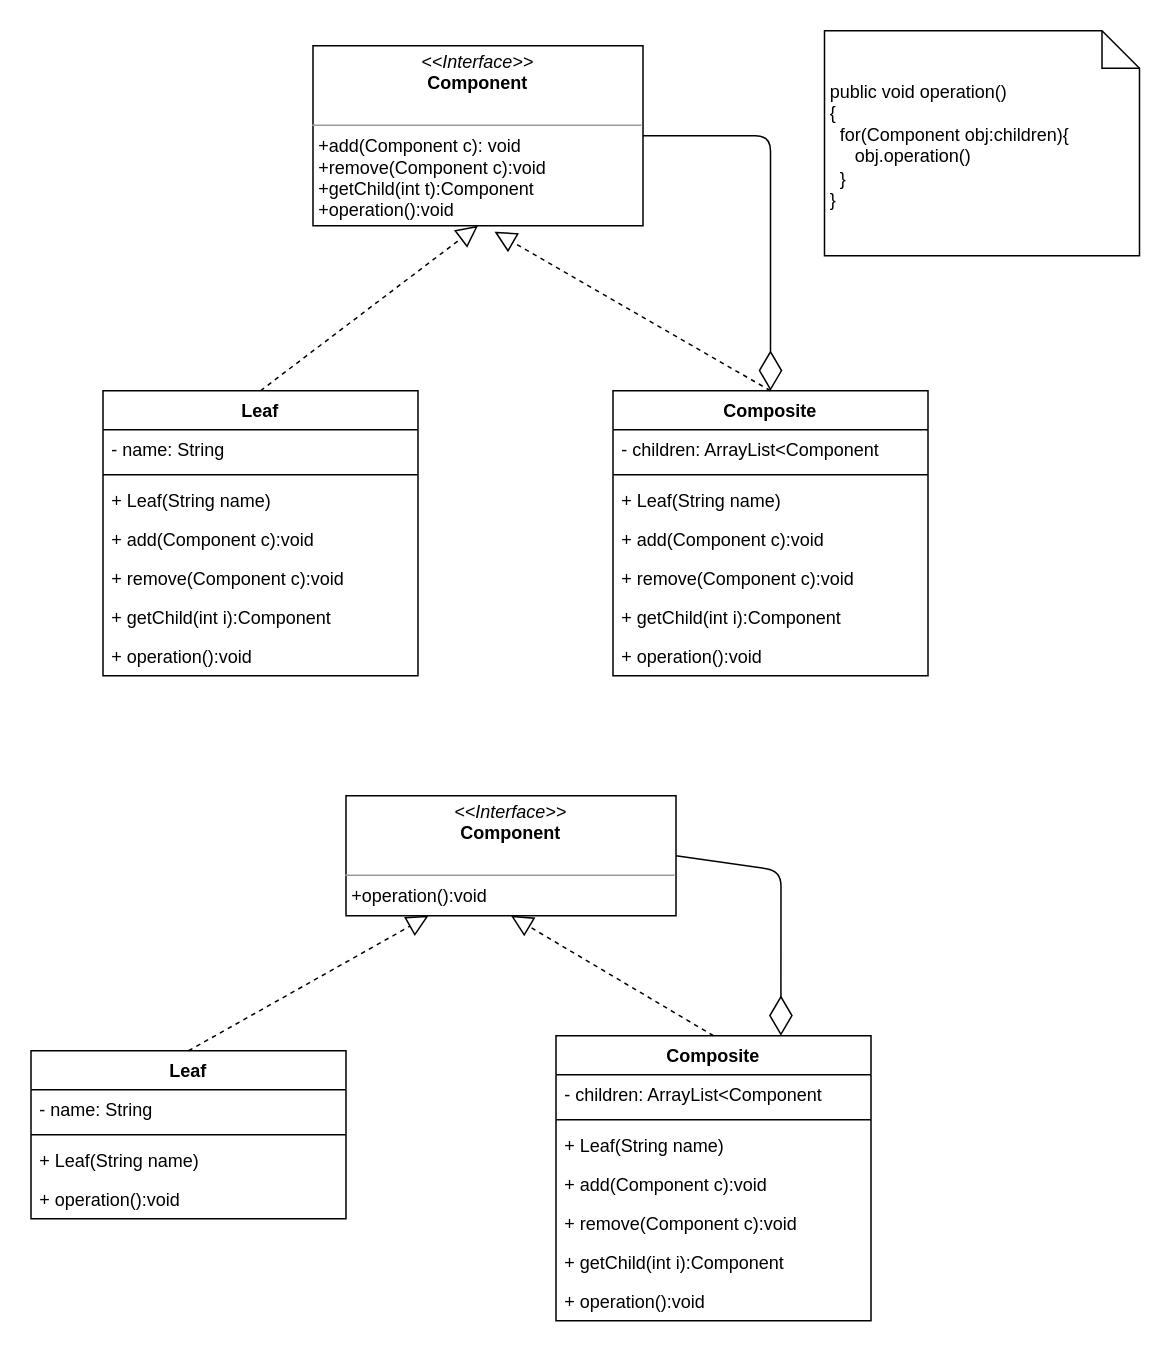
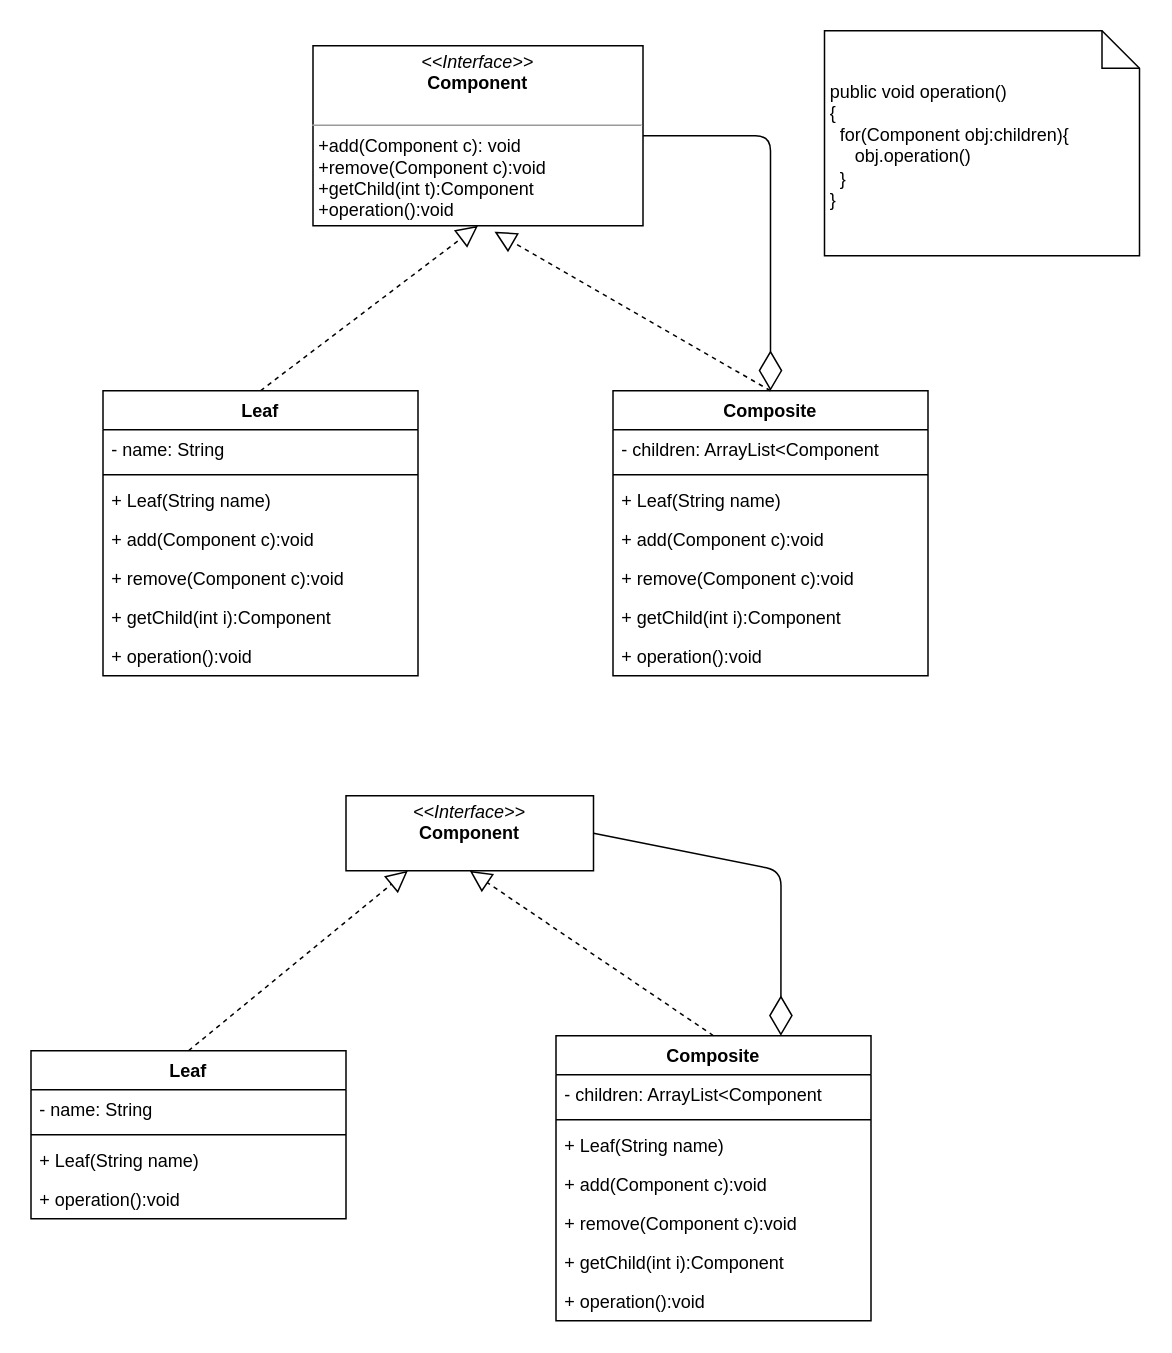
node "<<Interface>> Component +operation():void": size 330x120 -> 248x75
